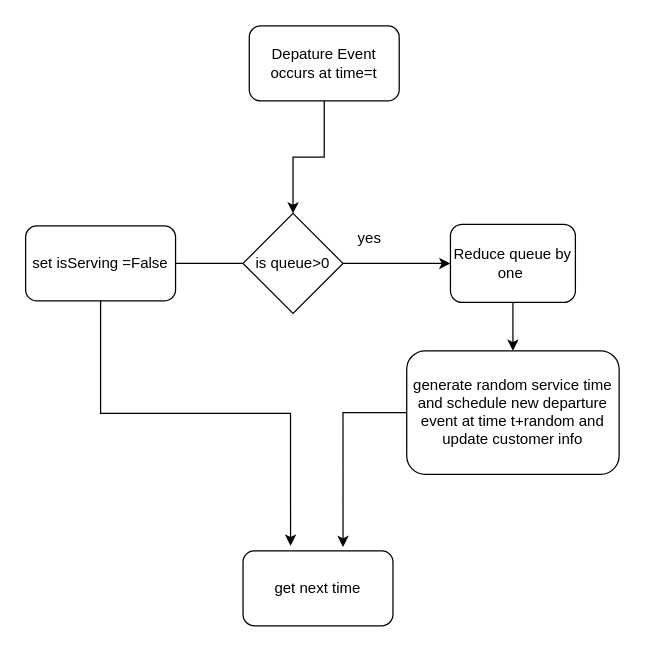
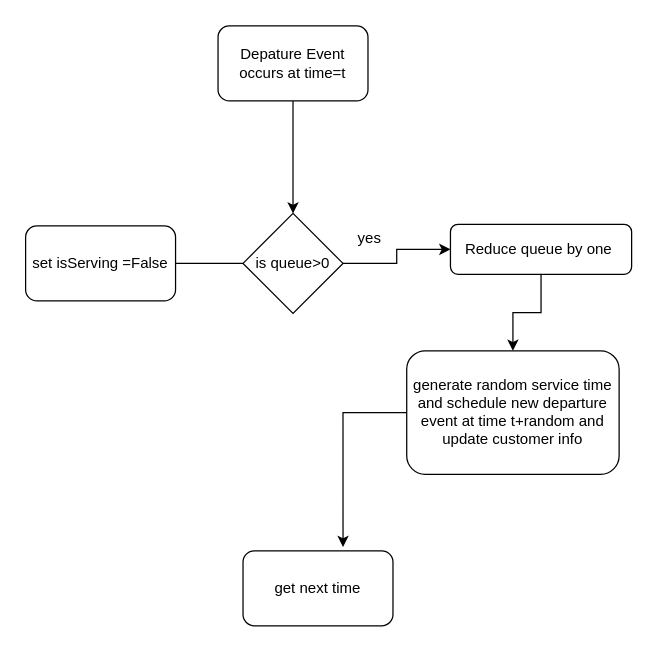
node "Depature Event occurs at time=t": moved (324, 63) -> (293, 63)
node "Reduce queue by one": size 125x78 -> 181x50
edge "set isServing =False" -> "get next time": removed
